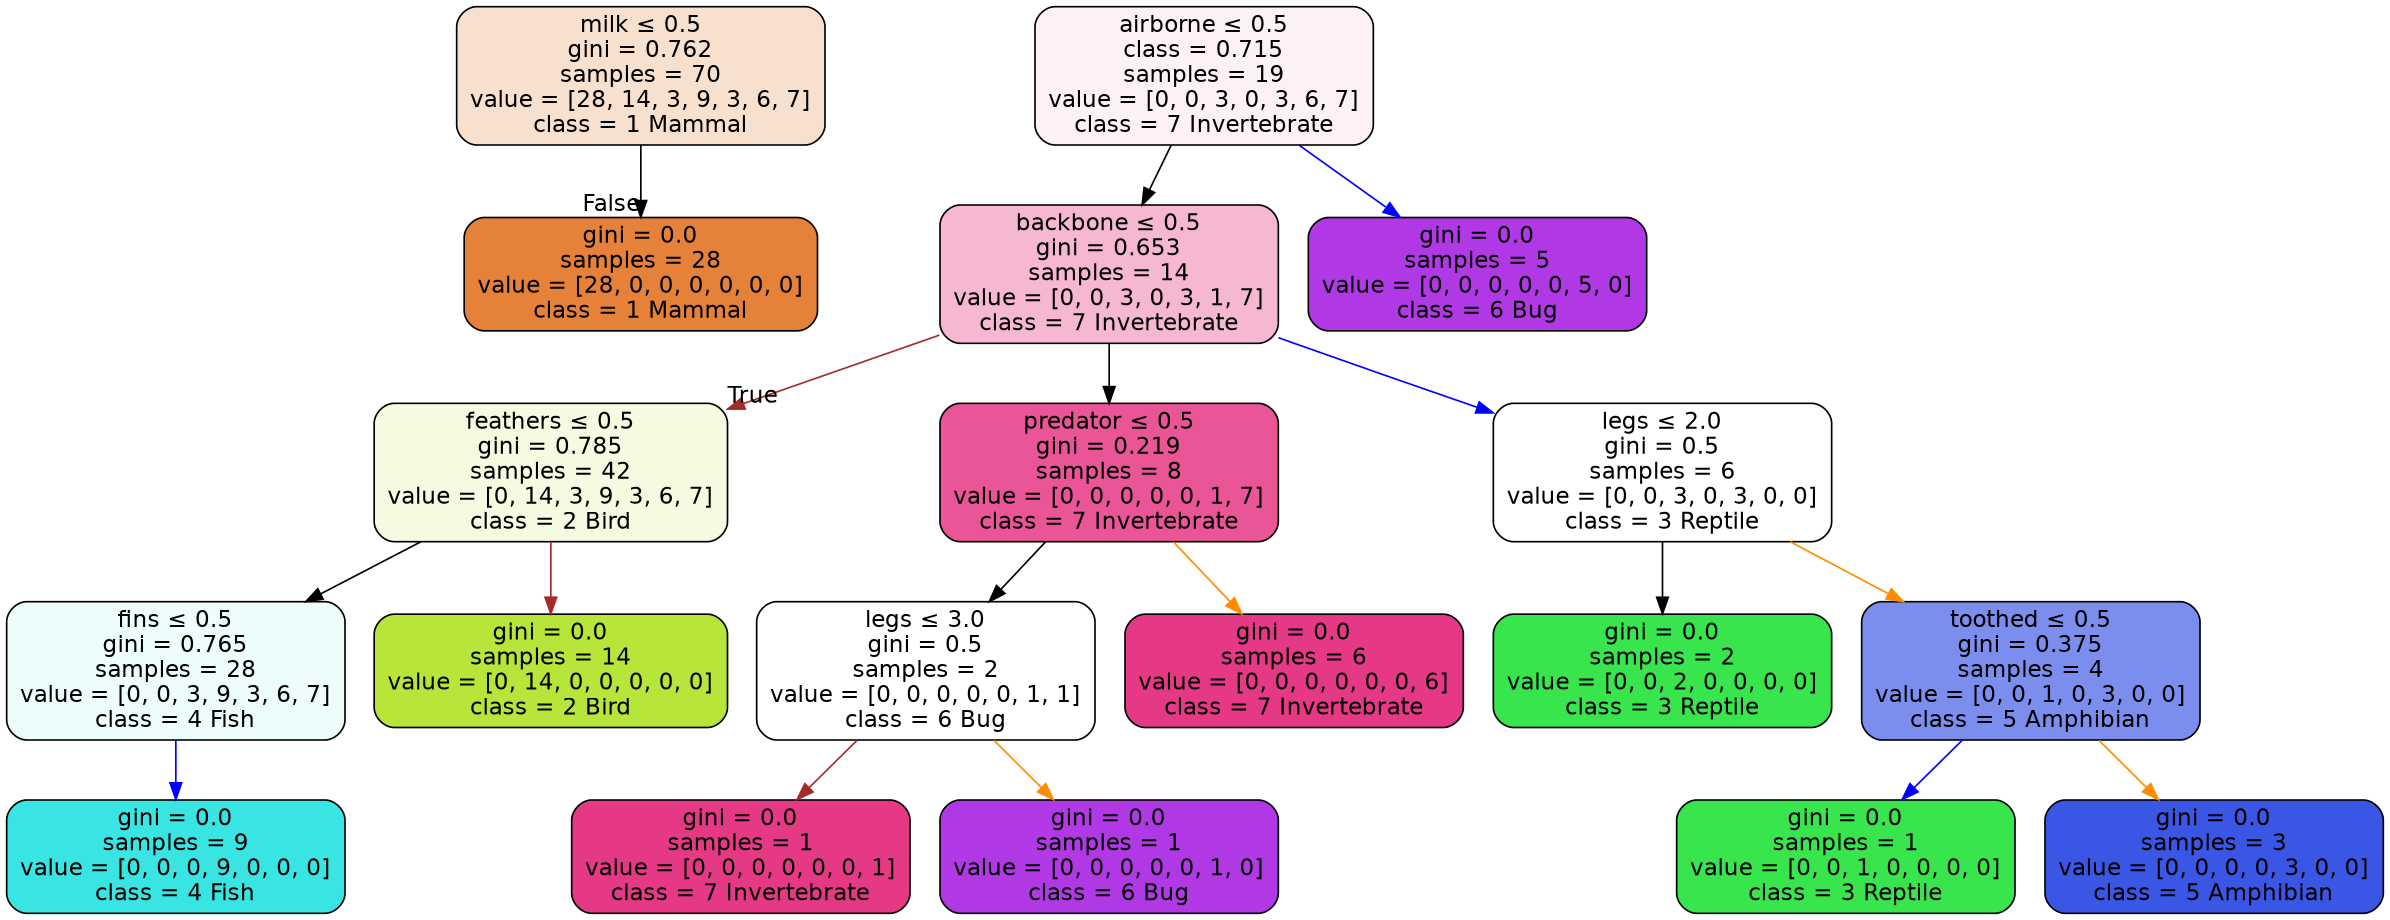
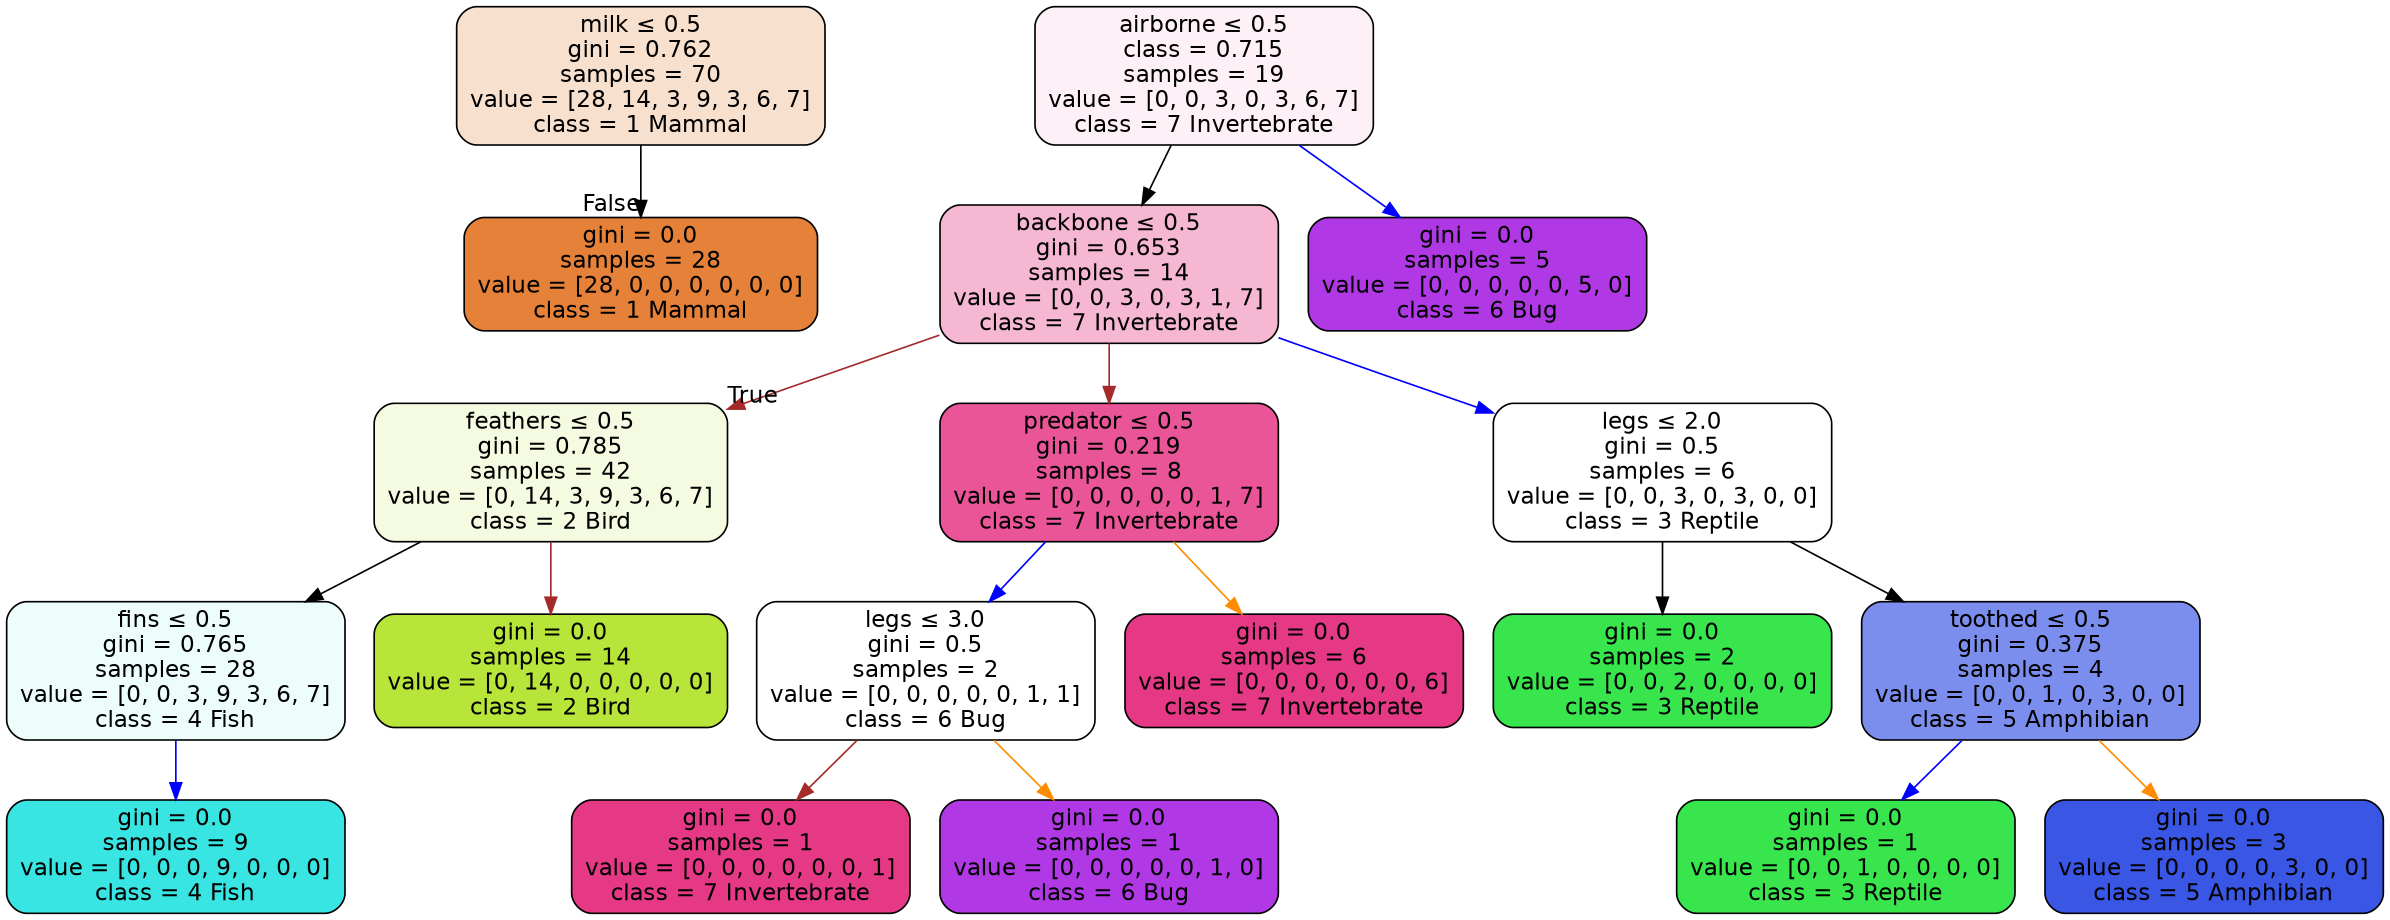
edge "backbone ≤ 0.5" -> "predator ≤ 0.5": color black -> brown
edge "predator ≤ 0.5" -> "legs ≤ 3.0": color black -> blue
edge "legs ≤ 2.0" -> "toothed ≤ 0.5": color darkorange -> black
